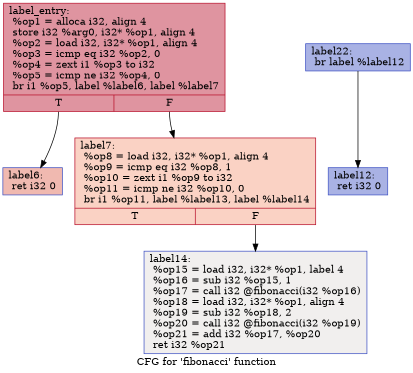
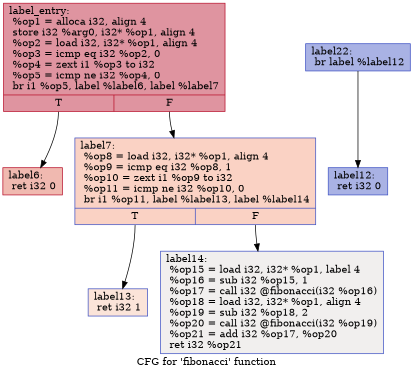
node "label6:": color #3d50c3ff -> #b70d28ff
node "label7:": color #b70d28ff -> #3d50c3ff
node "label13:": added
